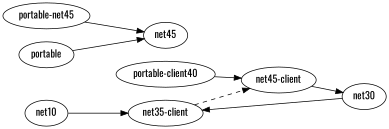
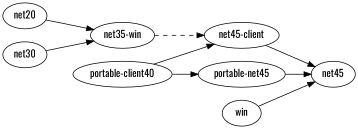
node "portable": label "portable" -> "win"
edge "portable-client40" -> "portable-net45": added
edge "net45-client" -> "net30": now "net45-client" -> "net45"
node "net10": label "net10" -> "net20"
node "net35-client": label "net35-client" -> "net35-win"
